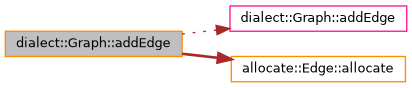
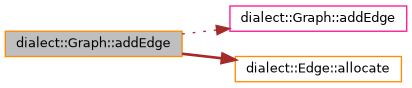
node "allocate::Edge::allocate": label "allocate::Edge::allocate" -> "dialect::Edge::allocate"
